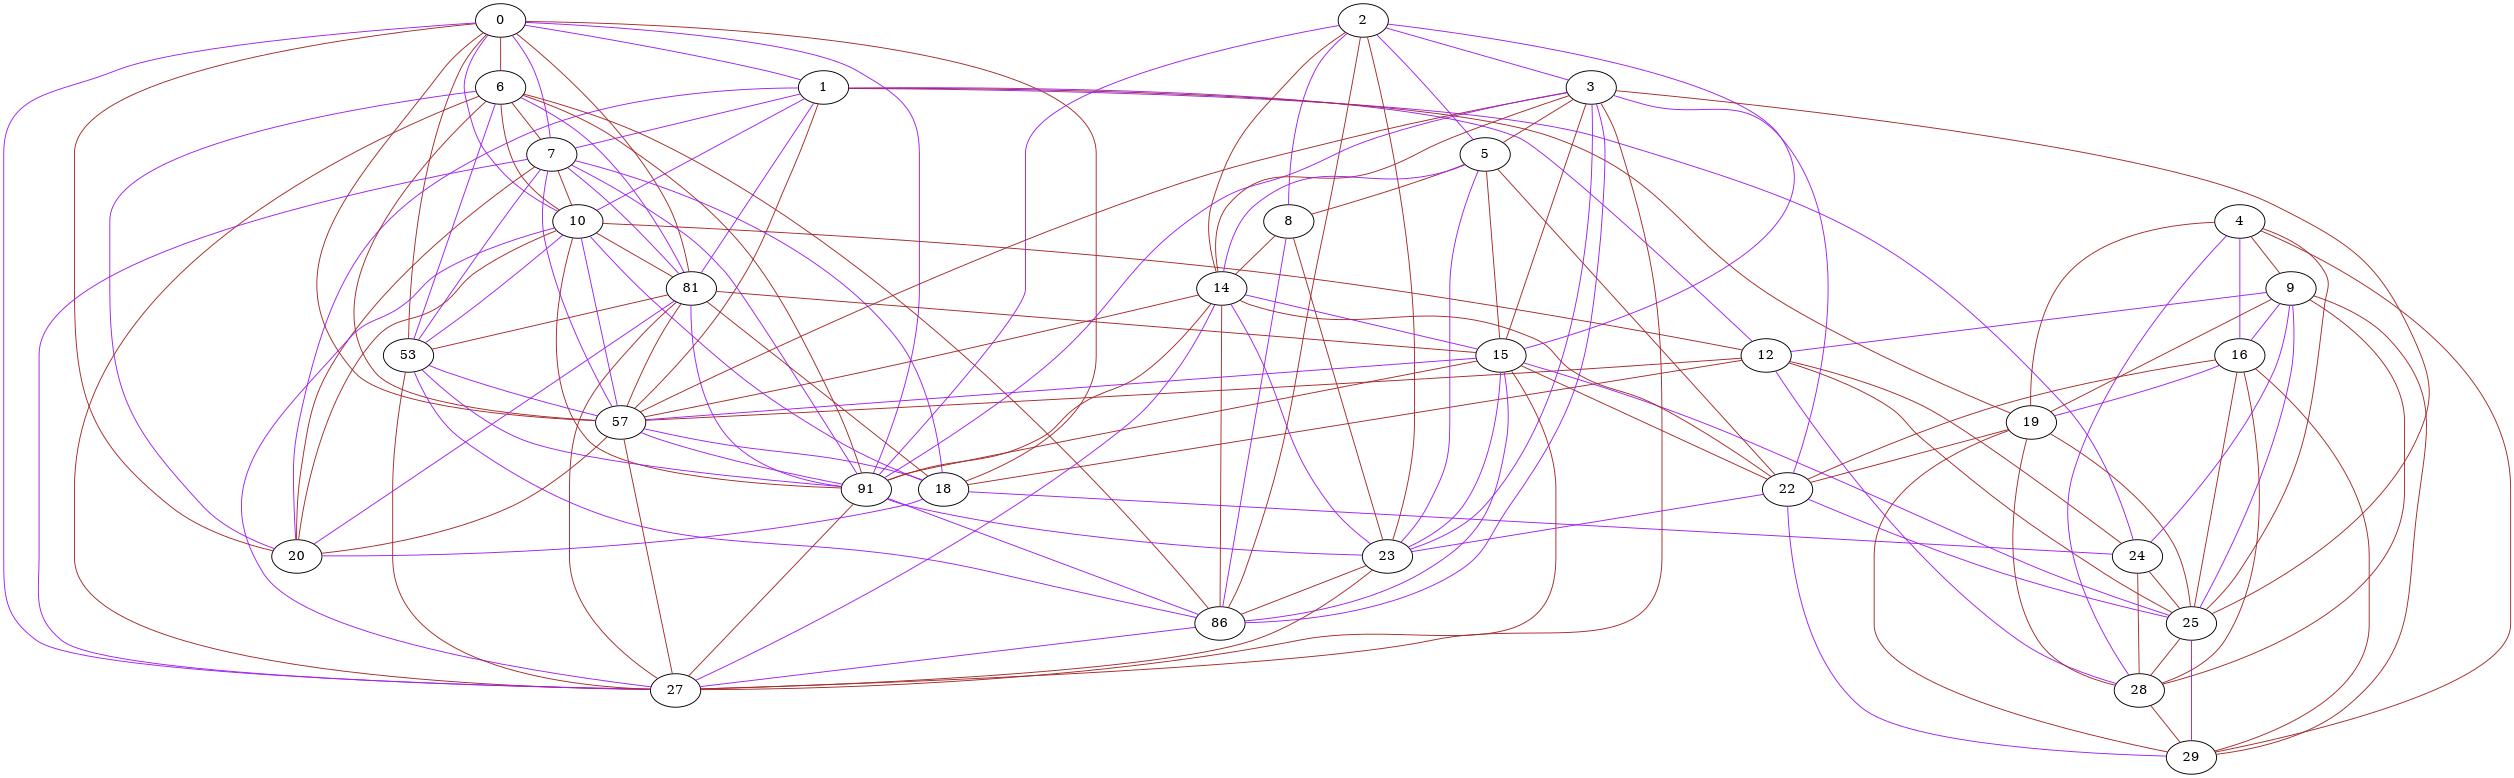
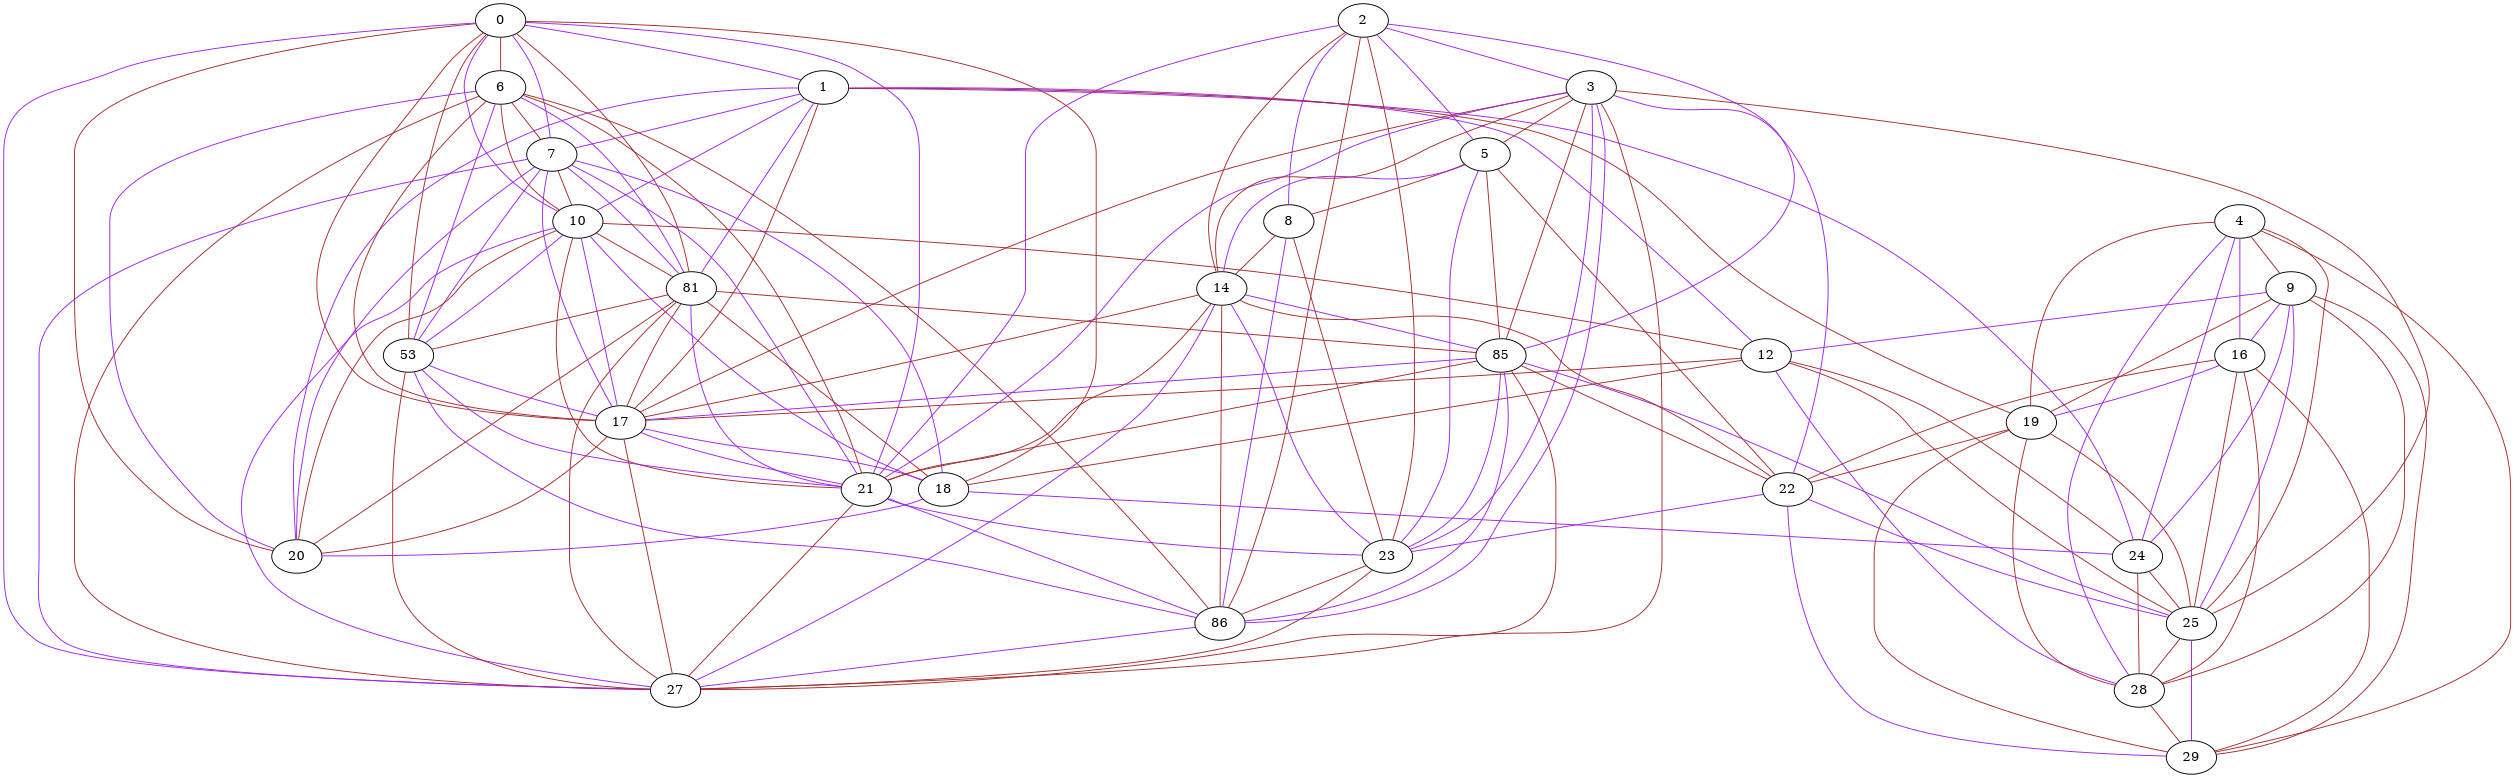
edge "7" -- "20": color brown -> purple
node "15": label "15" -> "85"
edge "4" -- "24": added
node "57": label "57" -> "17"
edge "81" -- "20": color purple -> brown
node "91": label "91" -> "21"
